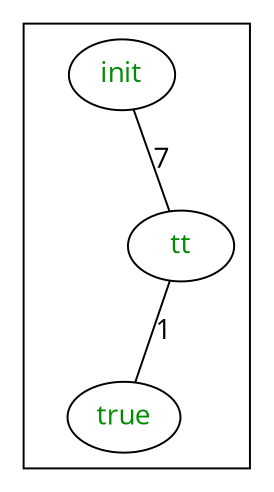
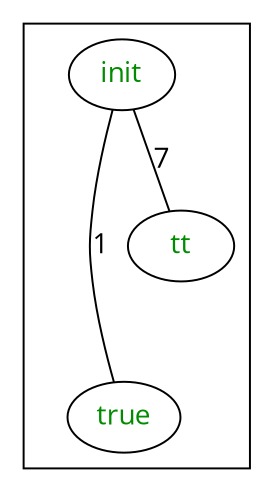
edge "tt" -- "true": now "init" -- "true"
